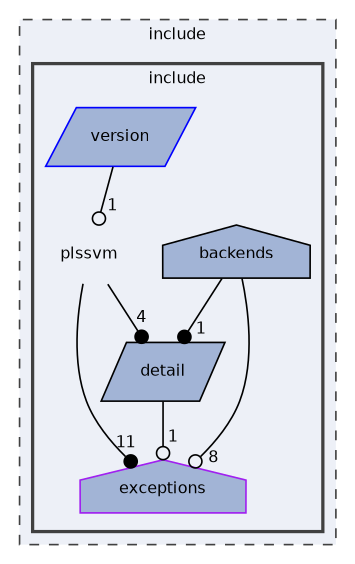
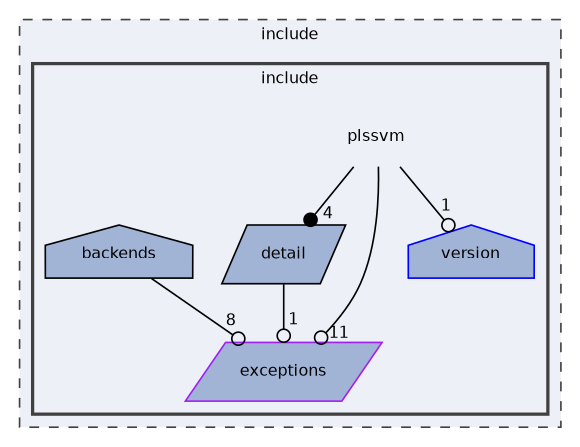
node "version": shape parallelogram -> house
edge "version" -> "plssvm": reversed
edge "backends" -> "detail": removed
edge "plssvm" -> "exceptions": arrowhead dot -> odot
node "exceptions": shape house -> parallelogram
